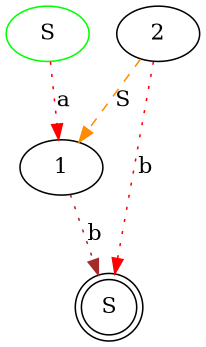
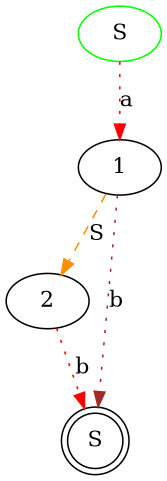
edge "2" -> "1": reversed
